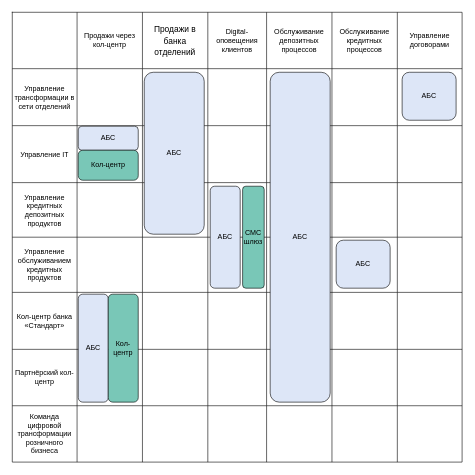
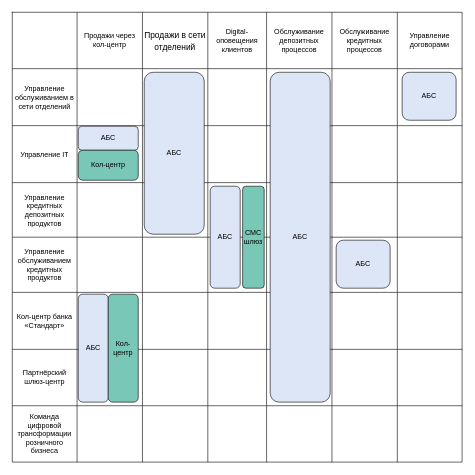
node "Продажи в банка отделений": label "Продажи в банка отделений" -> "Продажи в сети отделений"
node "Управление трансформации в сети отделений": label "Управление трансформации в сети отделений" -> "Управление обслуживанием в сети отделений"
node "Партнёрский кол-центр": label "Партнёрский кол-центр" -> "Партнёрский шлюз-центр"
